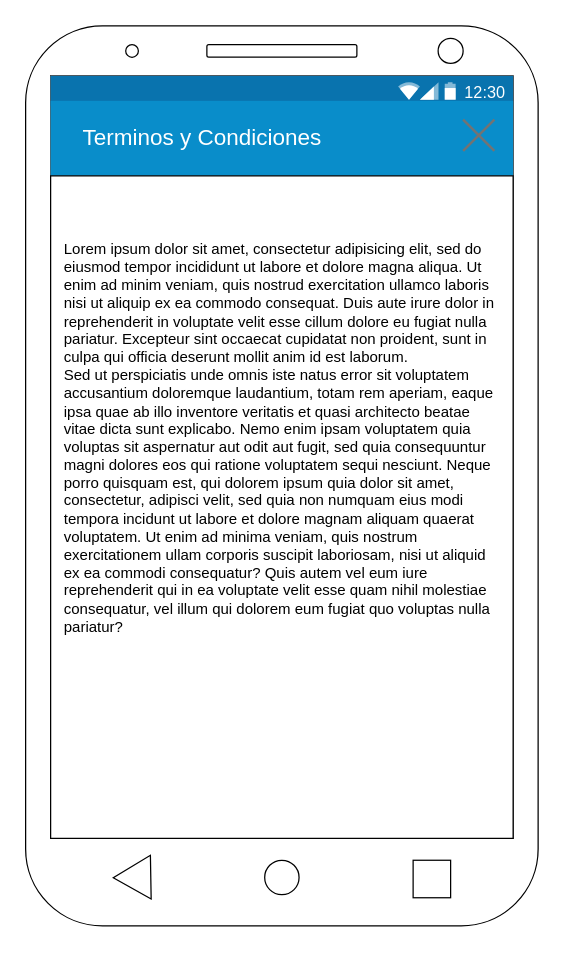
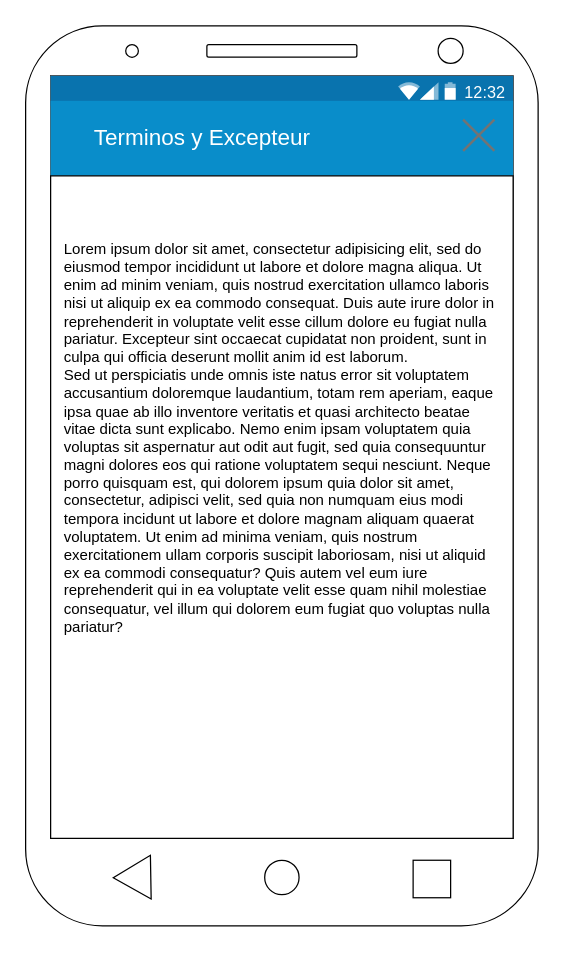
node "12:30": label "12:30" -> "12:32"
node "Terminos y Condiciones": label "Terminos y Condiciones" -> "Terminos y Excepteur"
